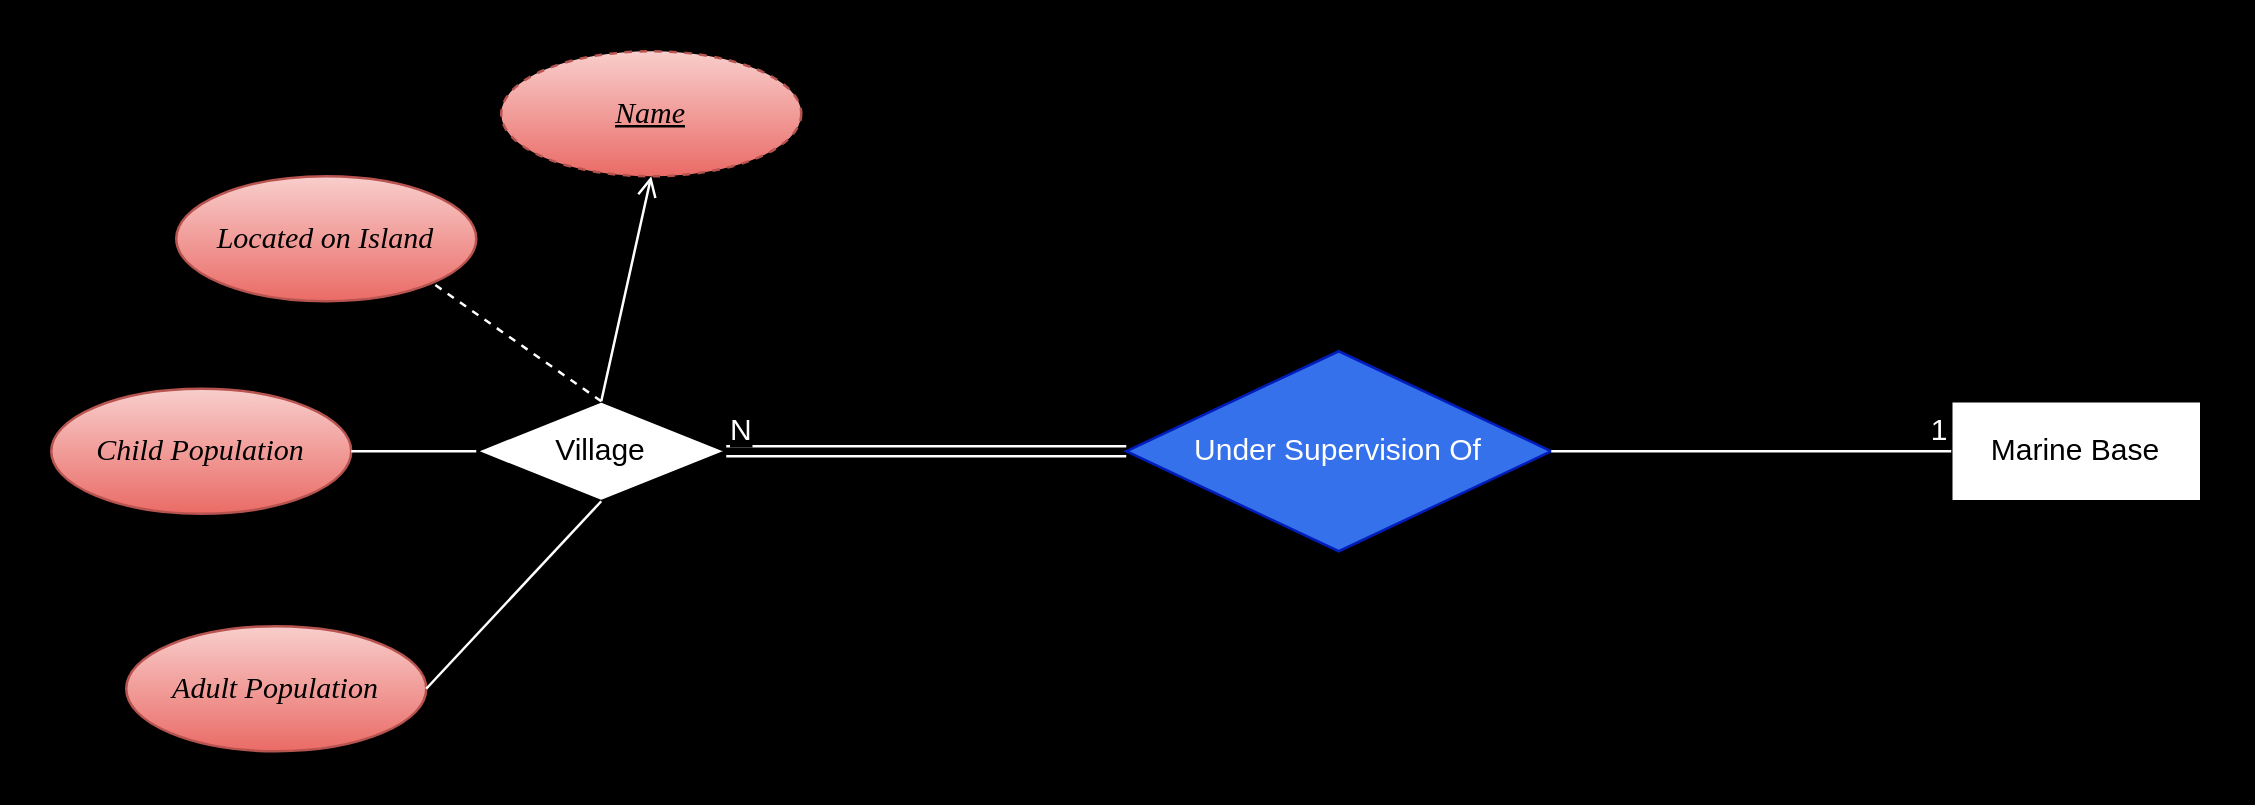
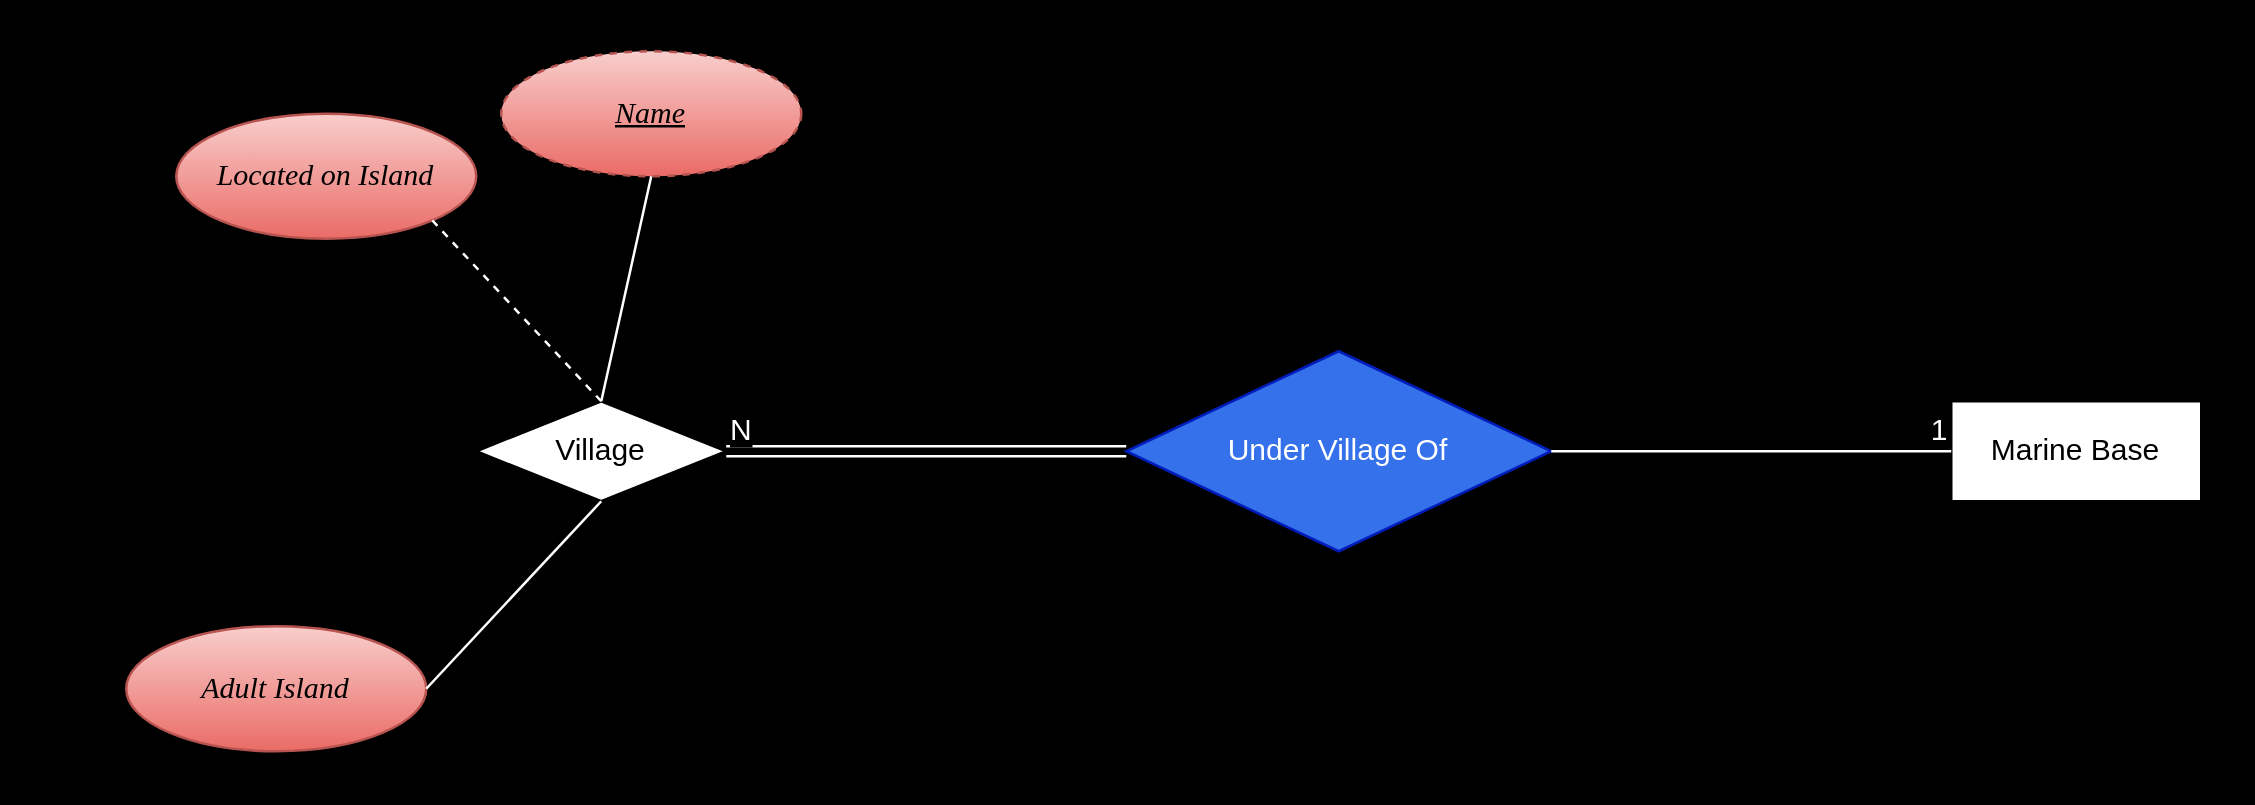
edge "Village" -> "Name": arrowhead open -> none
node "Located on Island": moved (326, 239) -> (326, 176)
node "Child Population": removed
edge "Child Population" -- "Village": removed
node "Under Supervision Of": label "Under Supervision Of" -> "Under Village Of"
node "Adult Population": label "Adult Population" -> "Adult Island"
